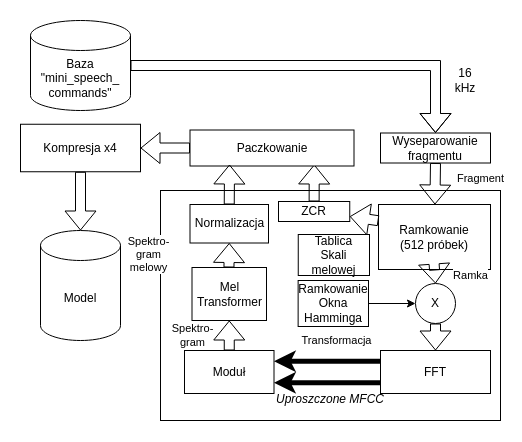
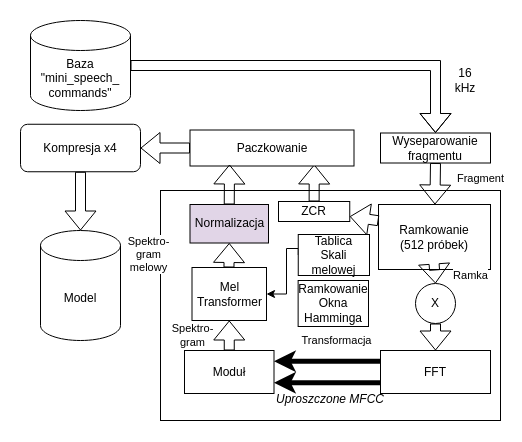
node "Kompresja x4": shape rectangle -> rounded rectangle
node "Normalizacja": fillcolor #ffffff -> #e1d5e7
edge "Tablica Skali melowej" -> "Mel Transformer": added
edge "Ramkowanie Okna Hamminga" -> "X": removed
